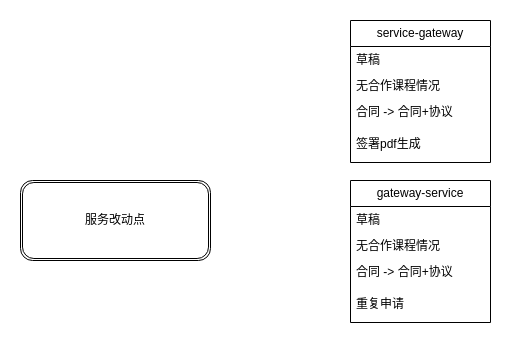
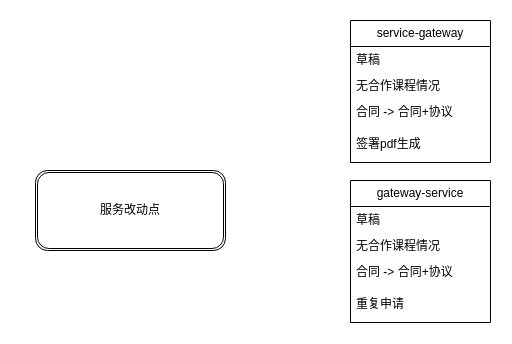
node "服务改动点": moved (116, 221) -> (131, 211)
